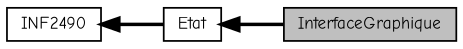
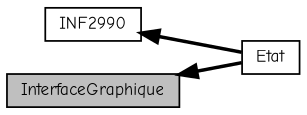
node "INF2490": label "INF2490" -> "INF2990"
edge "InterfaceGraphique" -> "Etat": reversed
